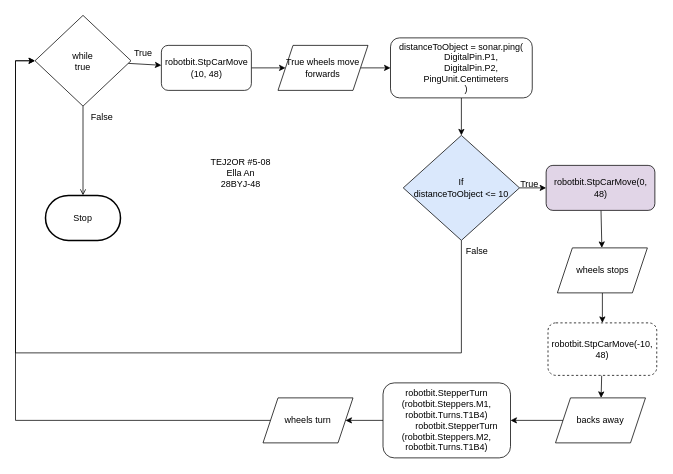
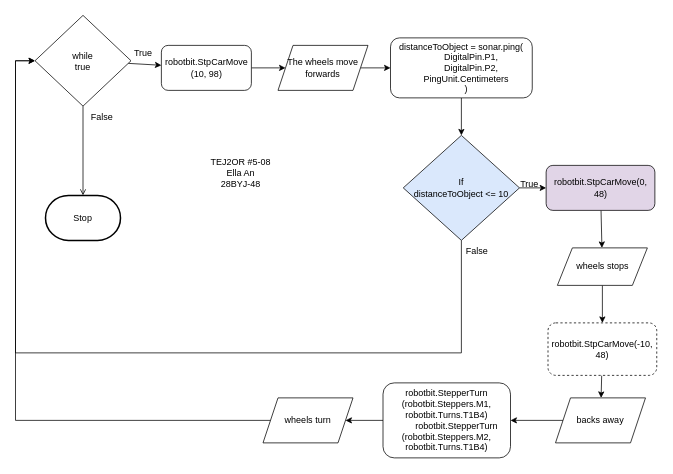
node "robotbit.StpCarMove (10, 48)": label "robotbit.StpCarMove (10, 48)" -> "robotbit.StpCarMove (10, 98)"
node "True wheels move forwards": label "True wheels move forwards" -> "The wheels move forwards"
node "wheels stops": size 90x45 -> 90x38
